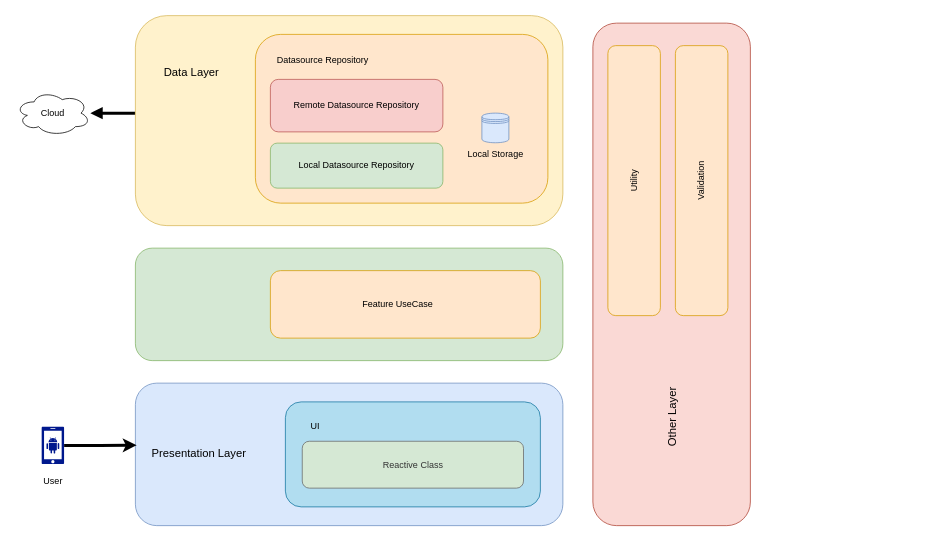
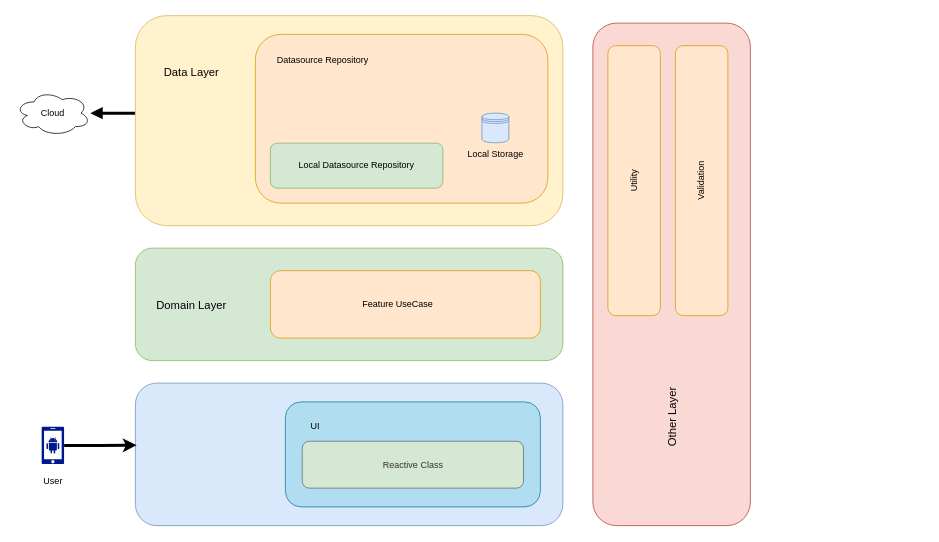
node "Remote Datasource Repository": removed
node "Domain Layer": added
node "Presentation Layer": removed
